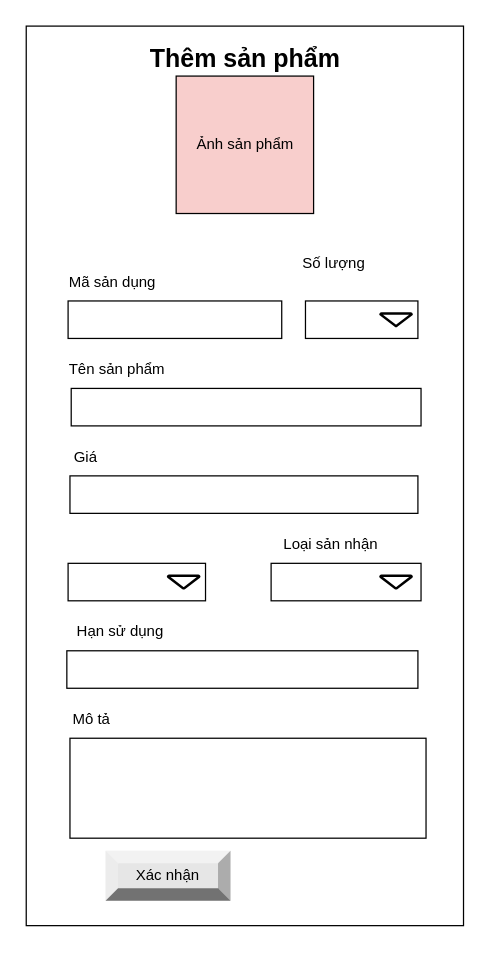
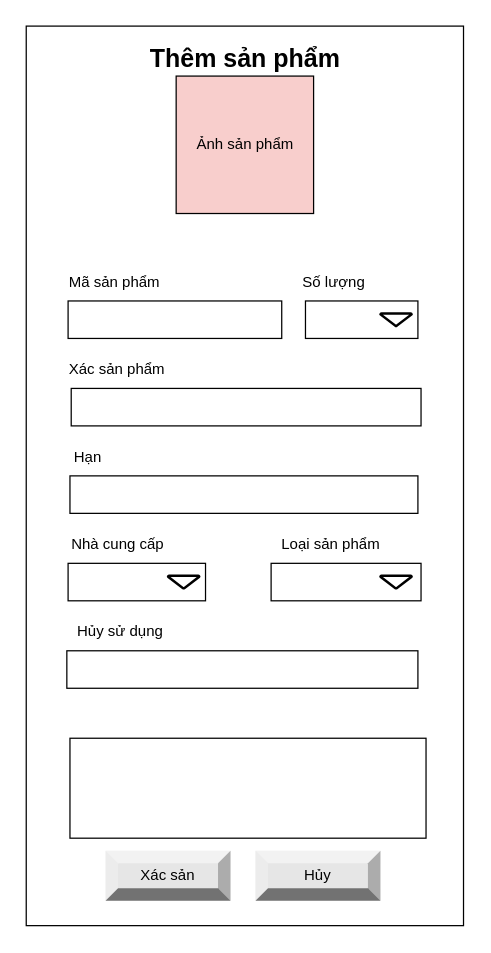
node "Số lượng": moved (360, 263) -> (360, 282)
node "Mã sản dụng": label "Mã sản dụng" -> "Mã sản phẩm"
node "Tên sản phẩm": label "Tên sản phẩm" -> "Xác sản phẩm"
node "Giá": label "Giá" -> "Hạn"
node "Nhà cung cấp": added
node "Loại sản nhận": label "Loại sản nhận" -> "Loại sản phẩm"
node "Hạn sử dụng": label "Hạn sử dụng" -> "Hủy sử dụng"
node "Mô tả": removed
node "Xác nhận": label "Xác nhận" -> "Xác sản"
node "Hủy": added
